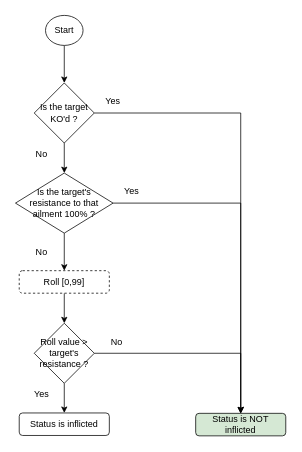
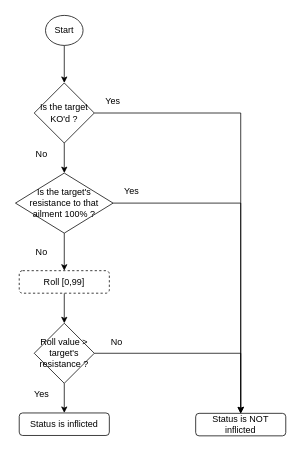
node "Status is NOT inflicted": fillcolor #d5e8d4 -> #ffffff
